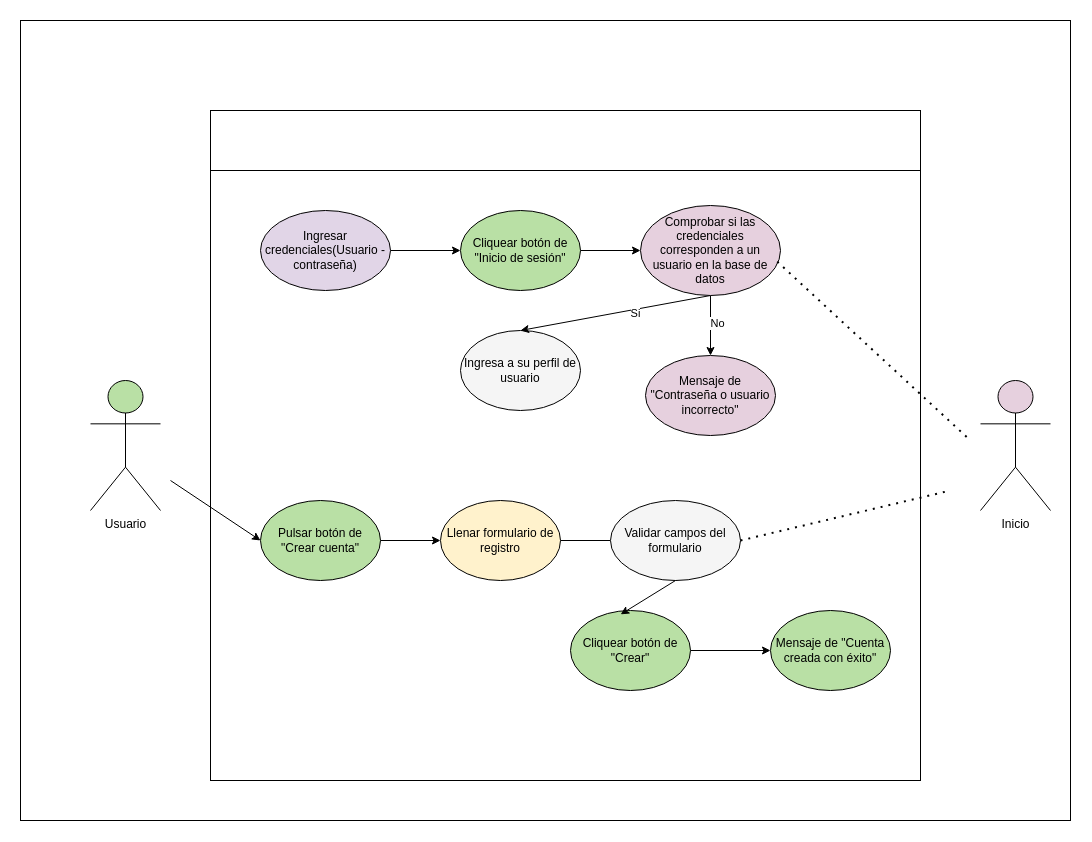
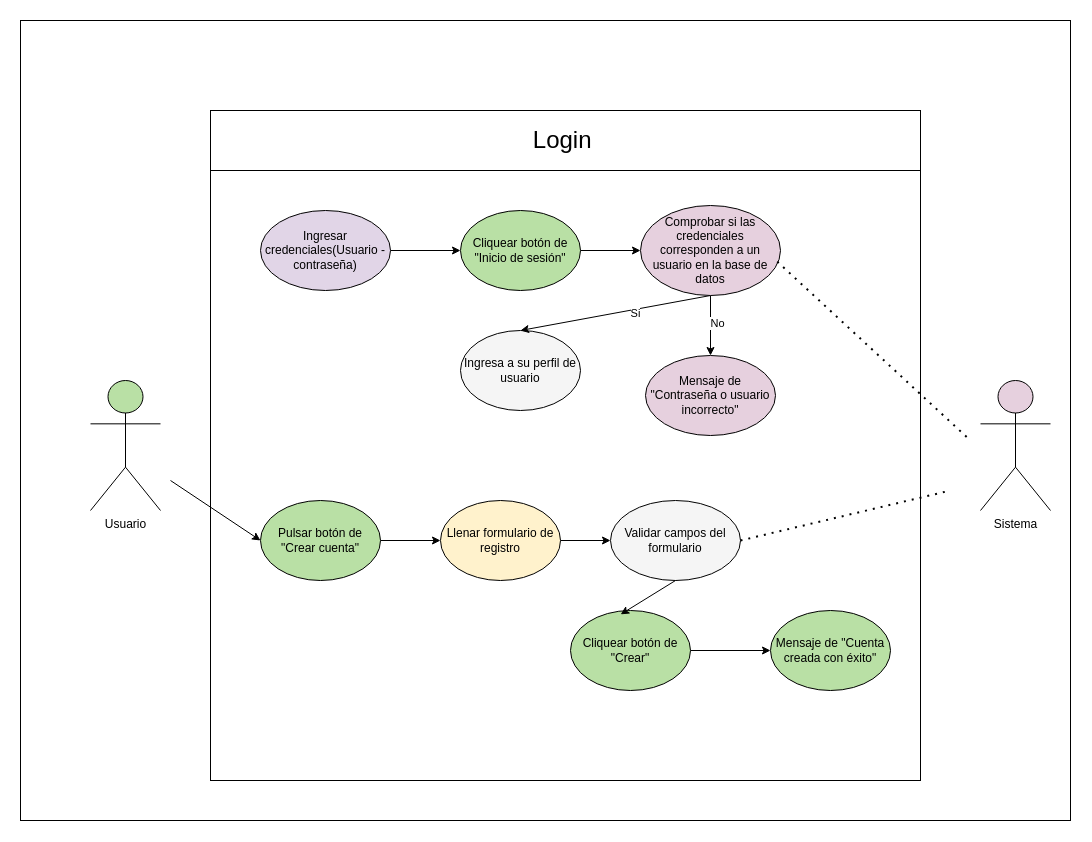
node "Login": added
node "Inicio": label "Inicio" -> "Sistema"
edge "Llenar formulario de registro" -- "Validar campos del formulario": arrowhead none -> classic
